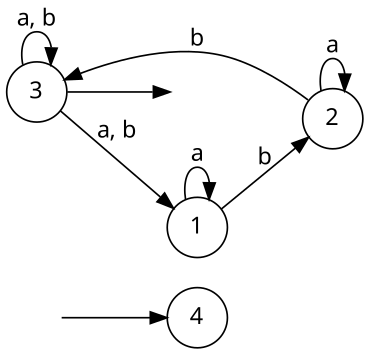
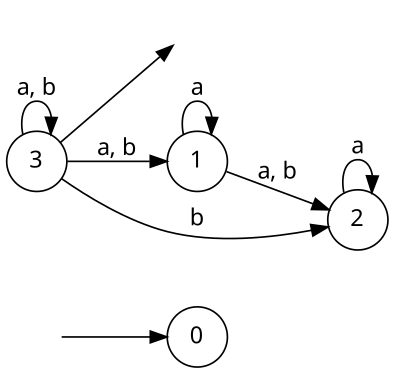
edge "2" -> "3": reversed
edge "1" -> "2": label "b" -> "a, b"
node "4": label "4" -> "0"
